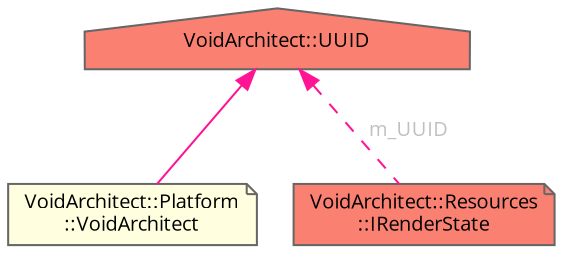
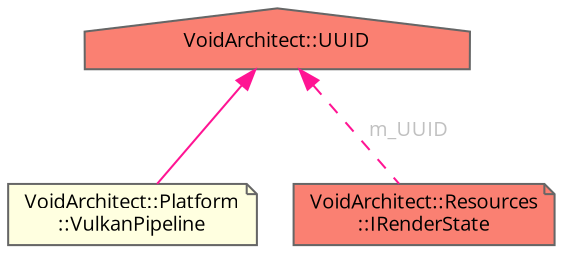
node "VoidArchitect::Platform ::VoidArchitect": label "VoidArchitect::Platform ::VoidArchitect" -> "VoidArchitect::Platform ::VulkanPipeline"
